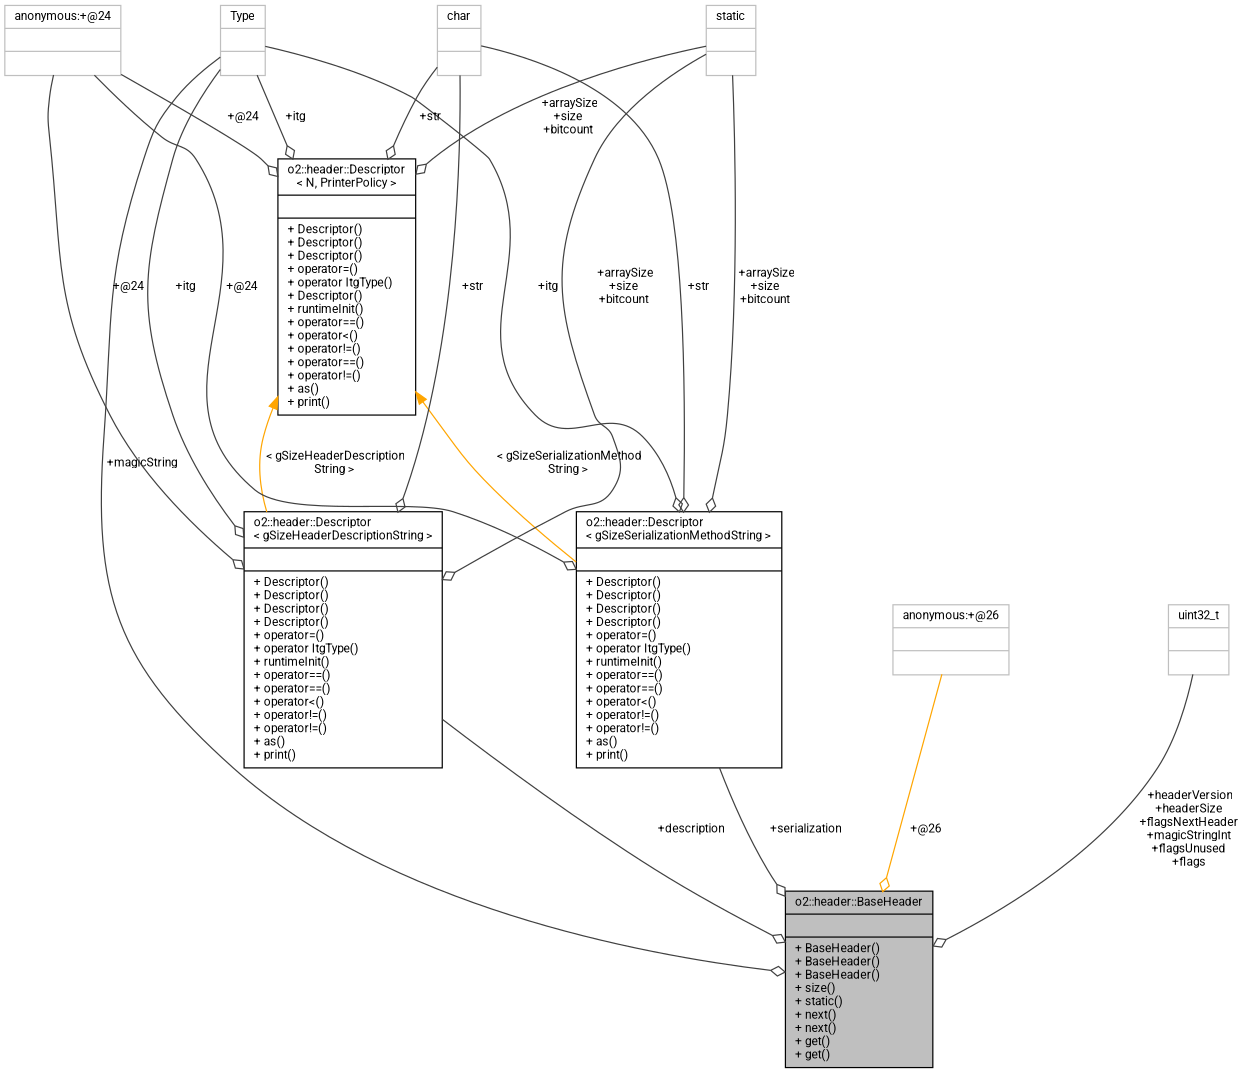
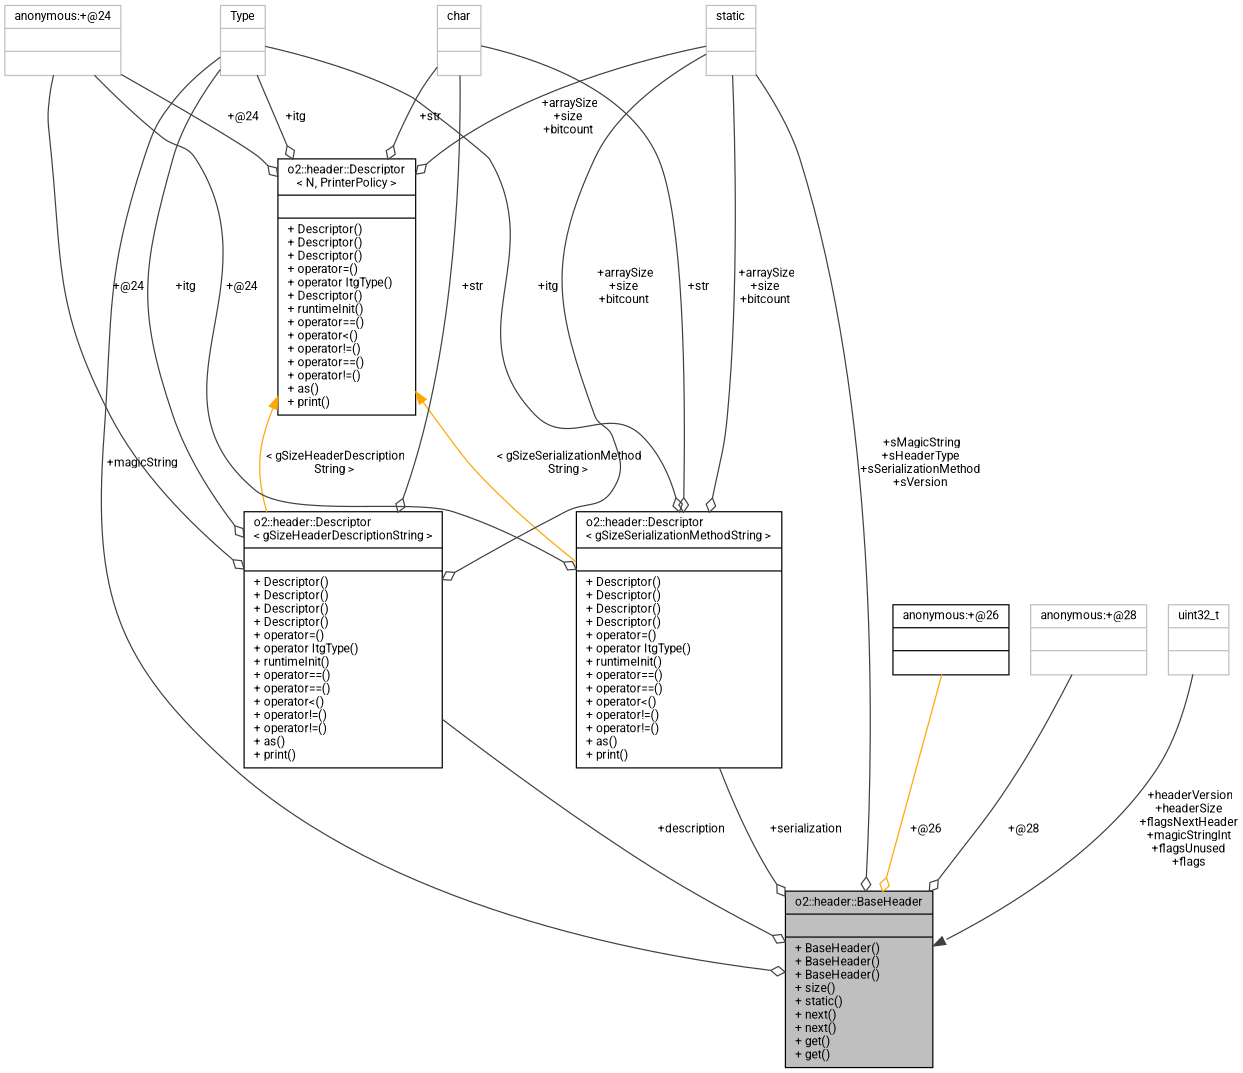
edge "static" -> "o2::header::BaseHeader": added, label "+sMagicString +sHeaderType +sSerializationMethod +sVersion"
node "anonymous:+@26": color grey75 -> black
node "anonymous:+@28": added
edge "uint32_t" -> "o2::header::BaseHeader": arrowhead odiamond -> normal
